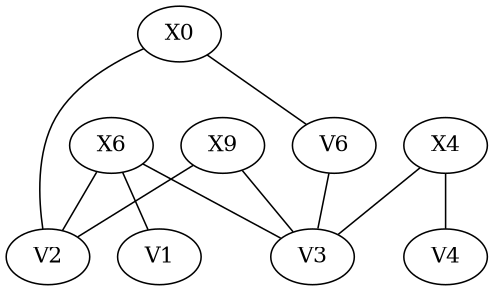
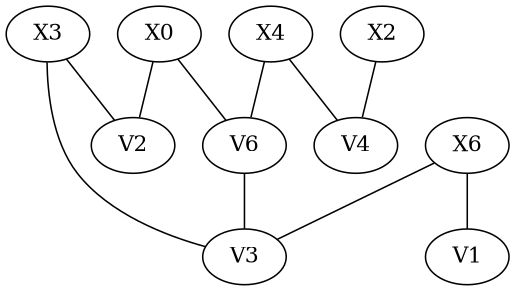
node "X2": added
node "X9": label "X9" -> "X3"
edge "X6" -- "V2": removed
edge "X4" -- "V3": now "X4" -- "V6"
